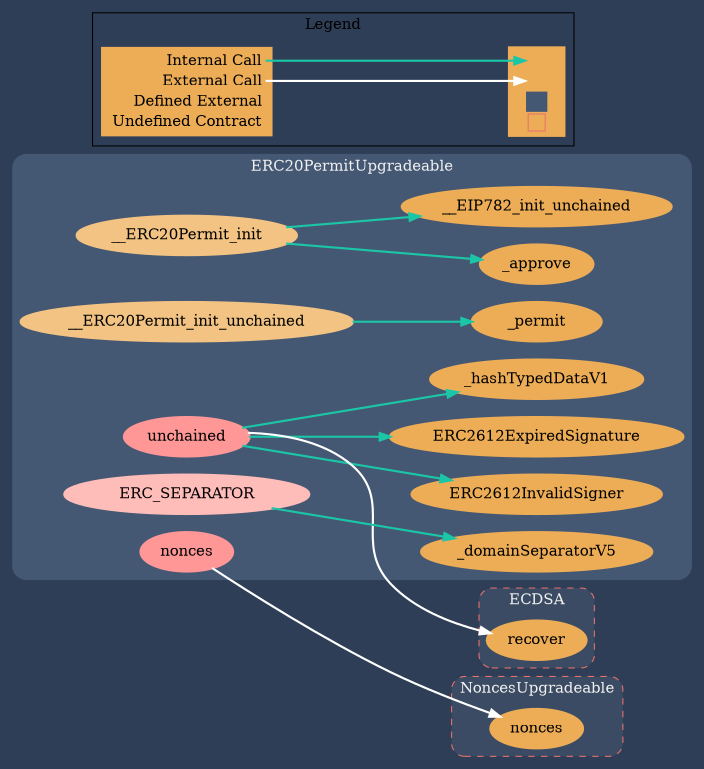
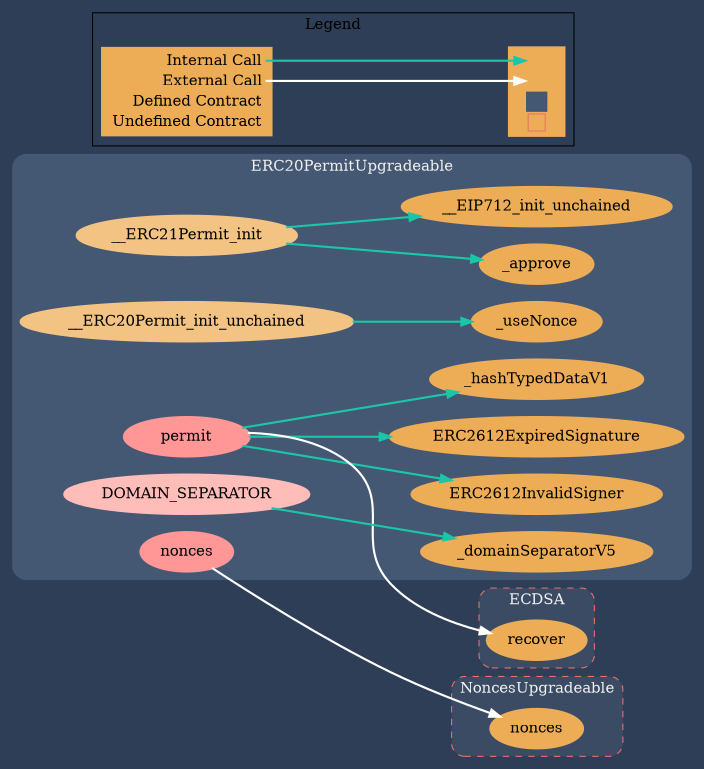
node "Internal Call": text "Defined External" -> "Defined Contract"
node "__EIP782_init_unchained": label "__EIP782_init_unchained" -> "__EIP712_init_unchained"
node "__ERC20Permit_init": label "__ERC20Permit_init" -> "__ERC21Permit_init"
node "_permit": label "_permit" -> "_useNonce"
node "unchained": label "unchained" -> "permit"
node "ERC_SEPARATOR": label "ERC_SEPARATOR" -> "DOMAIN_SEPARATOR"
